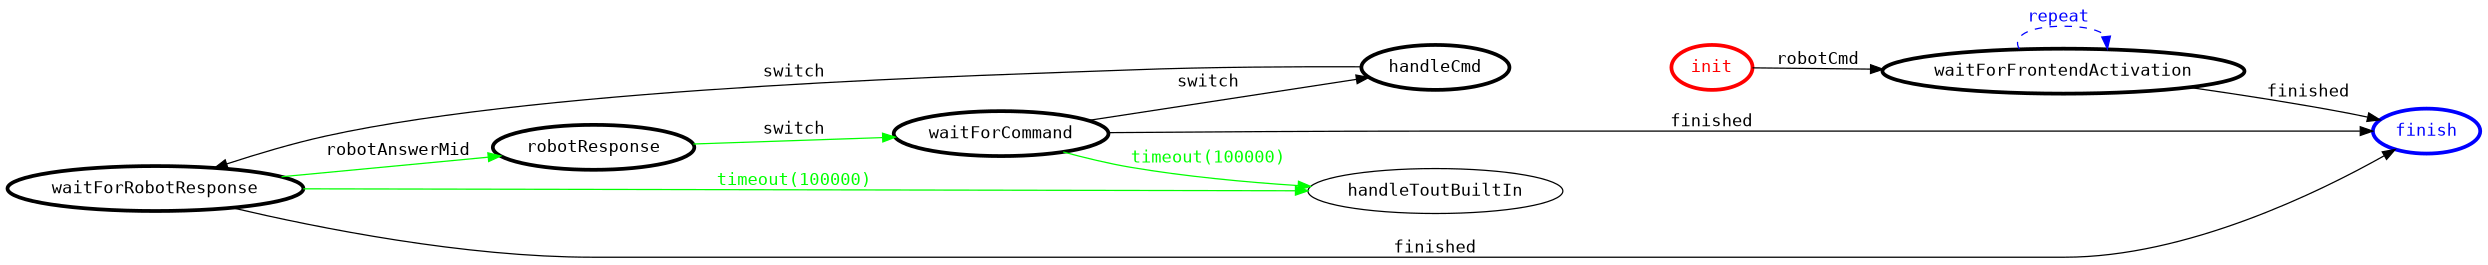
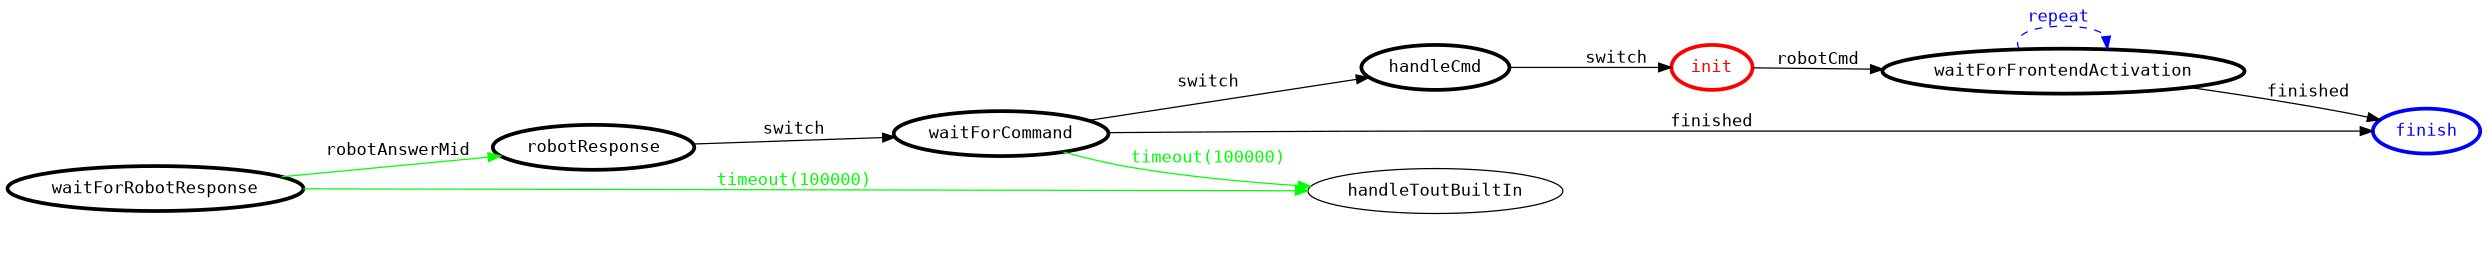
edge "handleCmd" -> "waitForRobotResponse": now "handleCmd" -> "init"
edge "robotResponse" -> "waitForCommand": color green -> black
edge "waitForRobotResponse" -> "finish": removed, label "finished"
